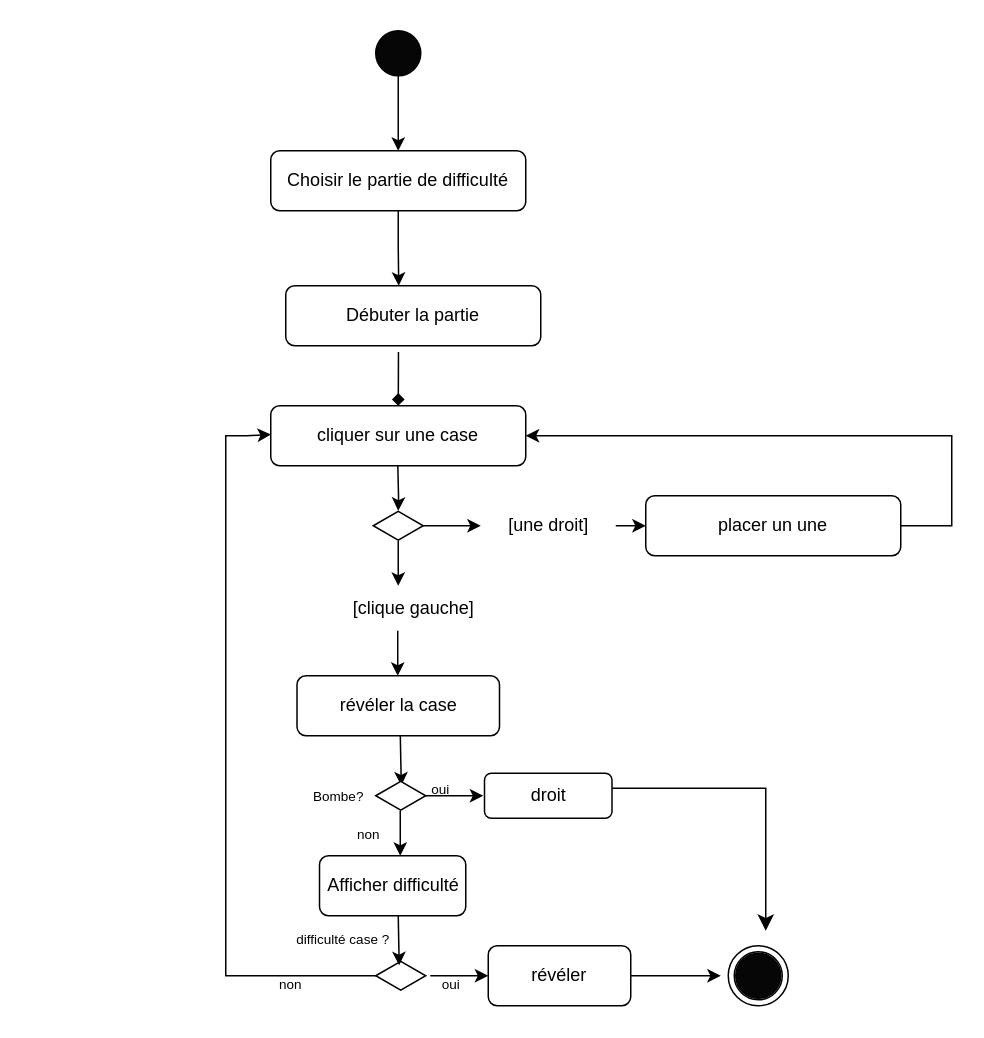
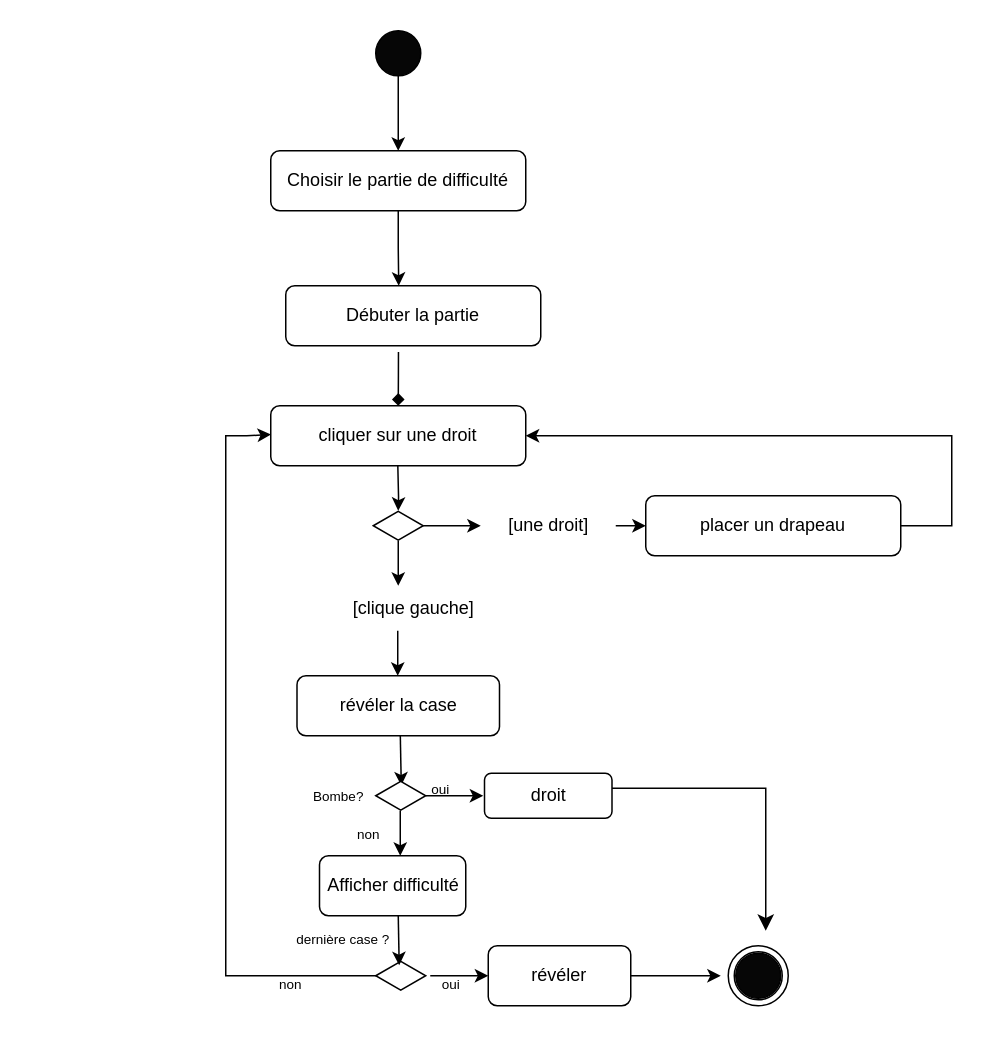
node "cliquer sur une case": label "cliquer sur une case" -> "cliquer sur une droit"
node "placer un une": label "placer un une" -> "placer un drapeau"
node "difficulté case ?": label "difficulté case ?" -> "dernière case ?"
